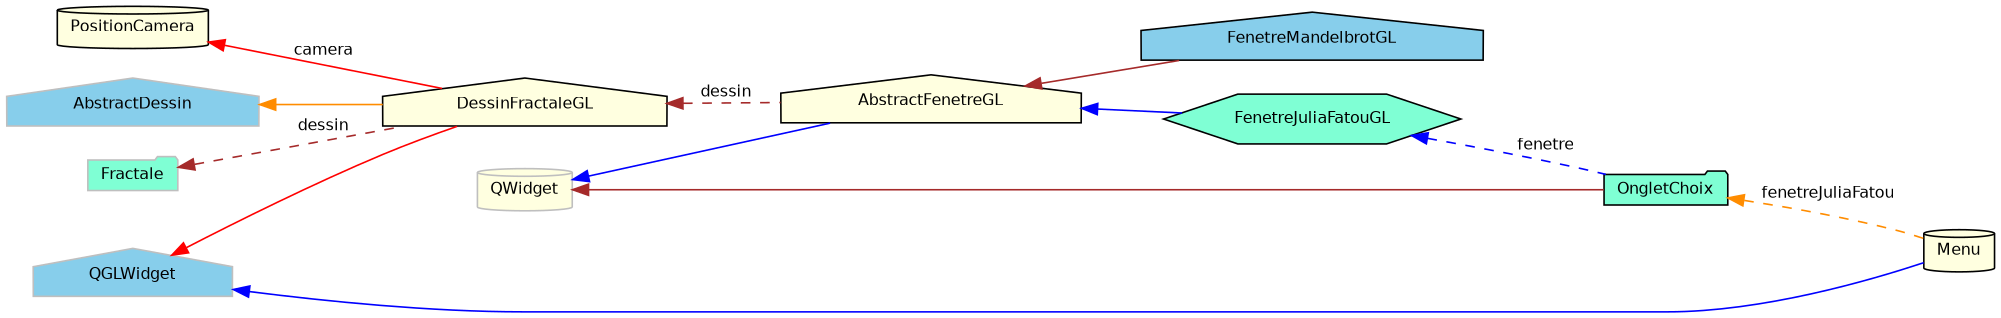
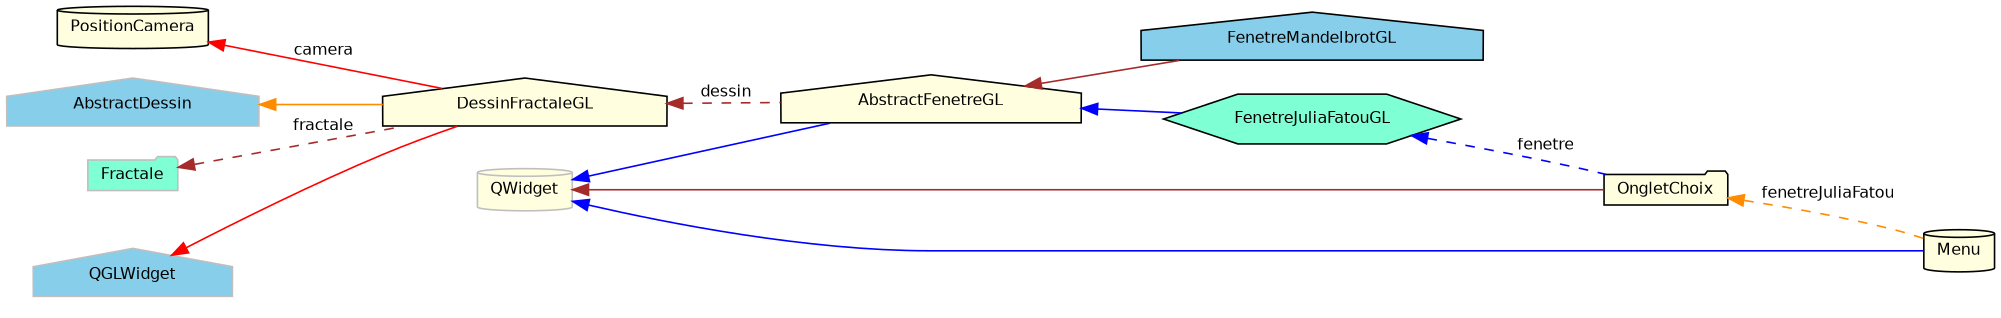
edge "DessinFractaleGL" -> "Fractale": label " dessin" -> " fractale"
node "OngletChoix": fillcolor aquamarine -> lightyellow
edge "Menu" -> "QGLWidget": now "Menu" -> "QWidget"
